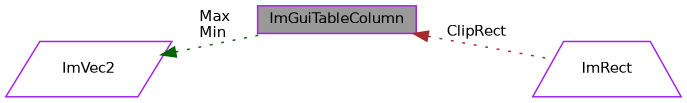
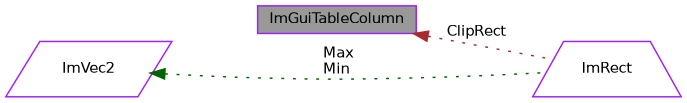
edge "ImGuiTableColumn" -> "ImVec2": now "ImRect" -> "ImVec2"
